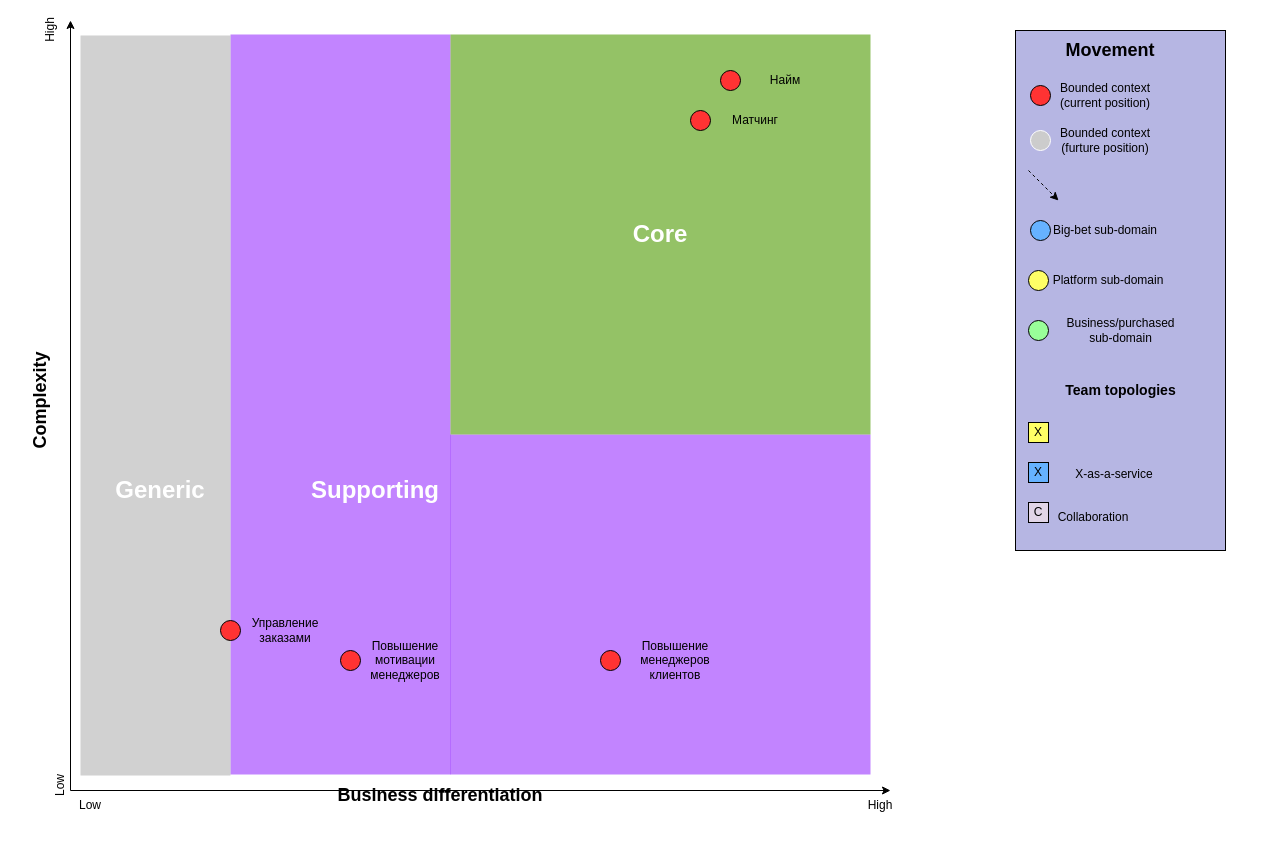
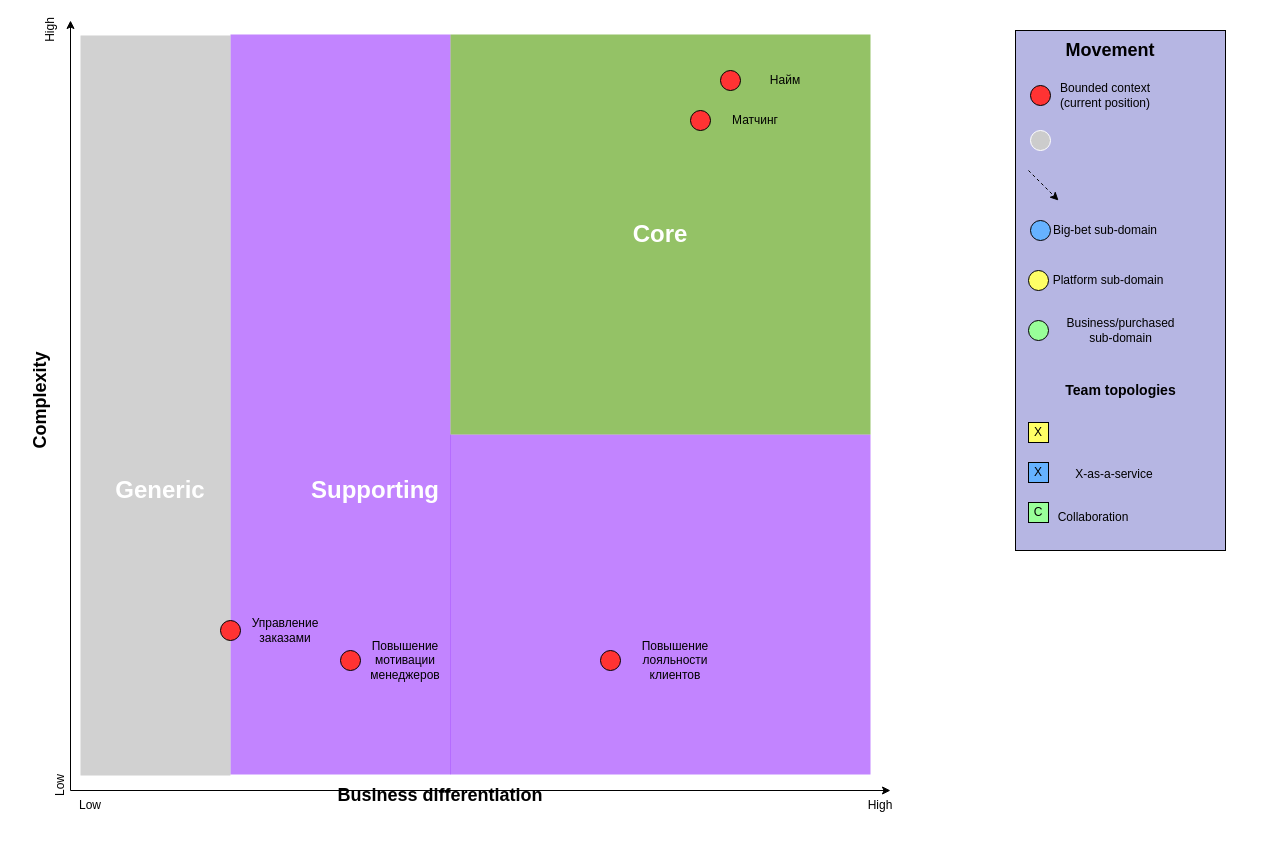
node "Bounded context (furture position)": removed
node "C": fillcolor #e1d5e7 -> #99ff99
node "Повышение менеджеров клиентов": label "Повышение менеджеров клиентов" -> "Повышение лояльности клиентов"
